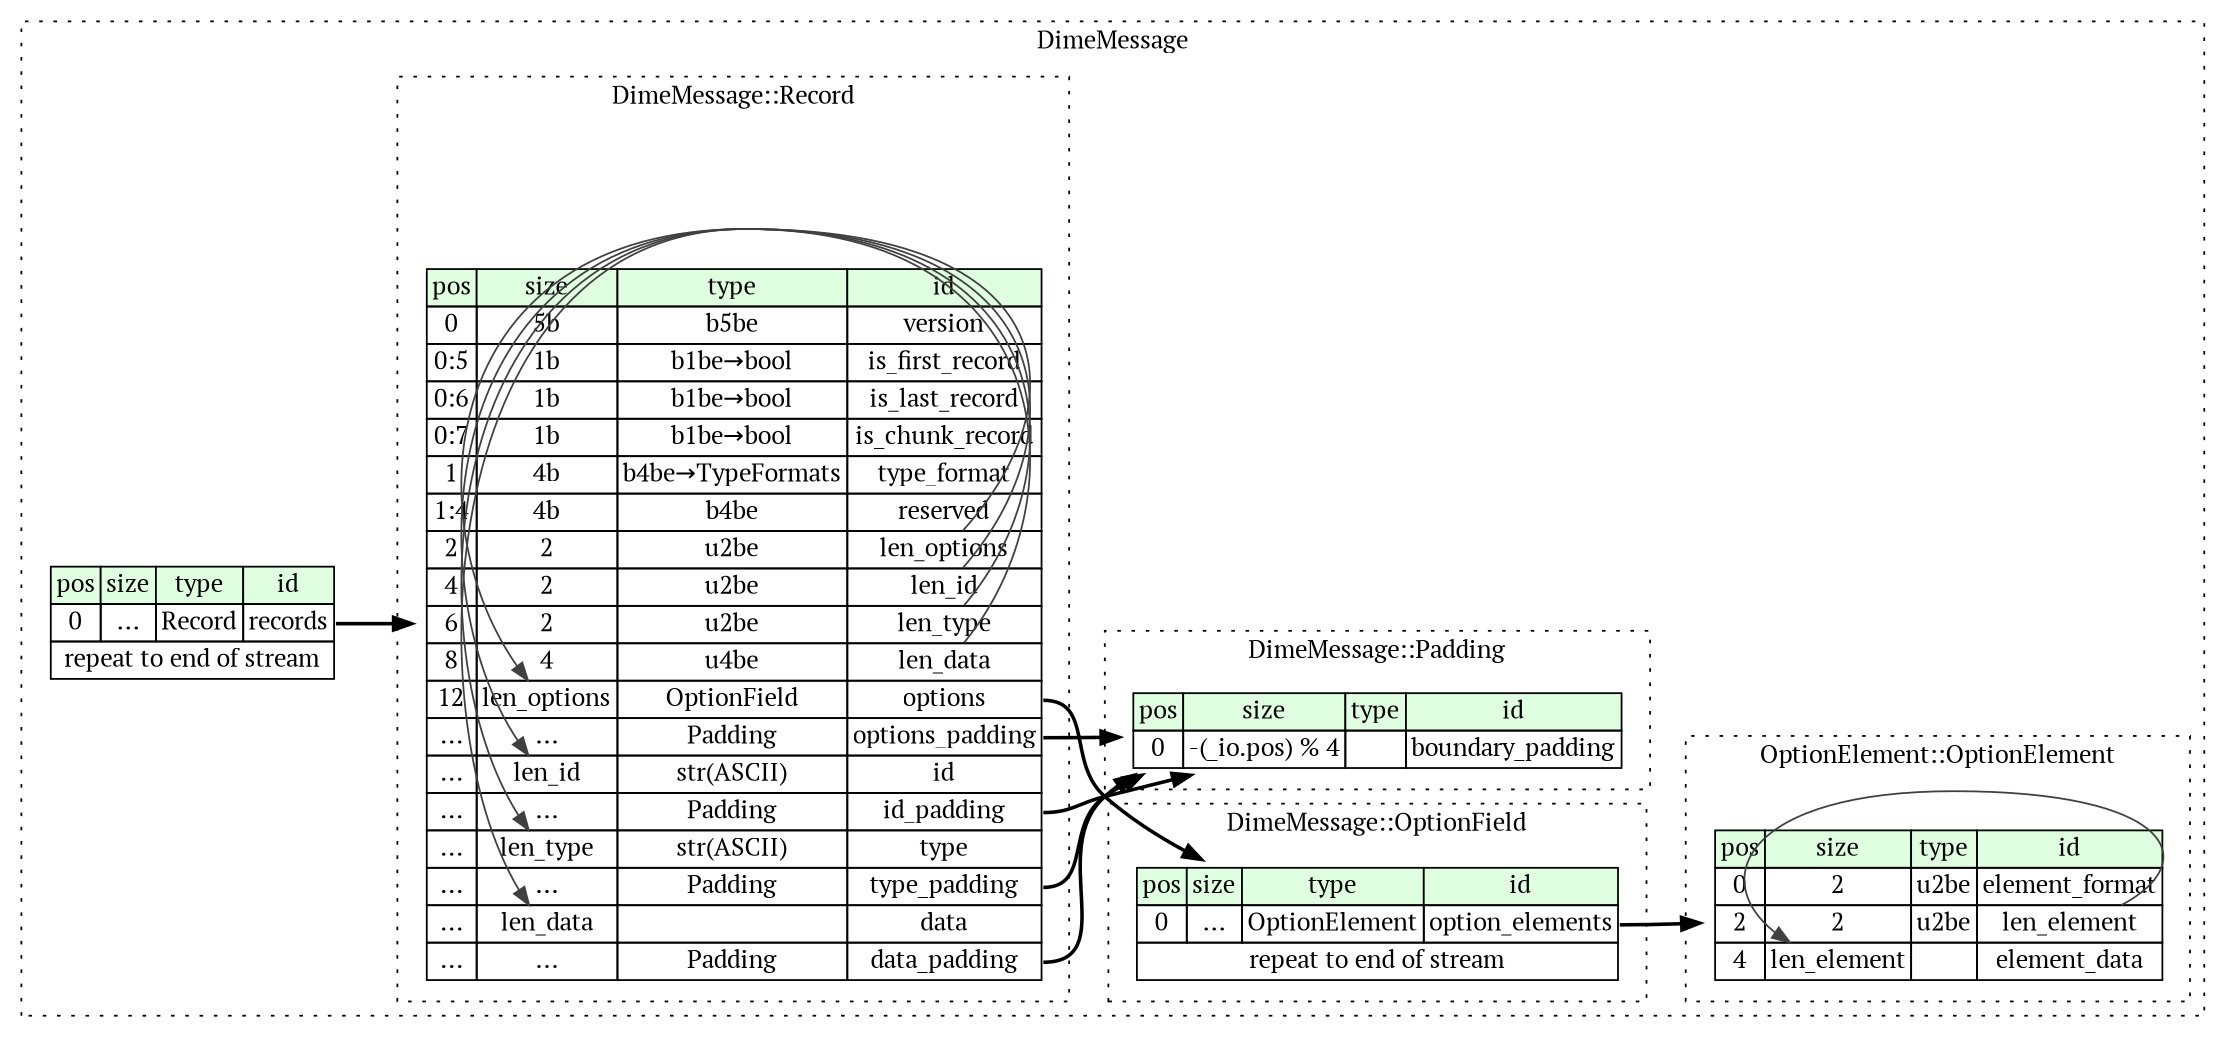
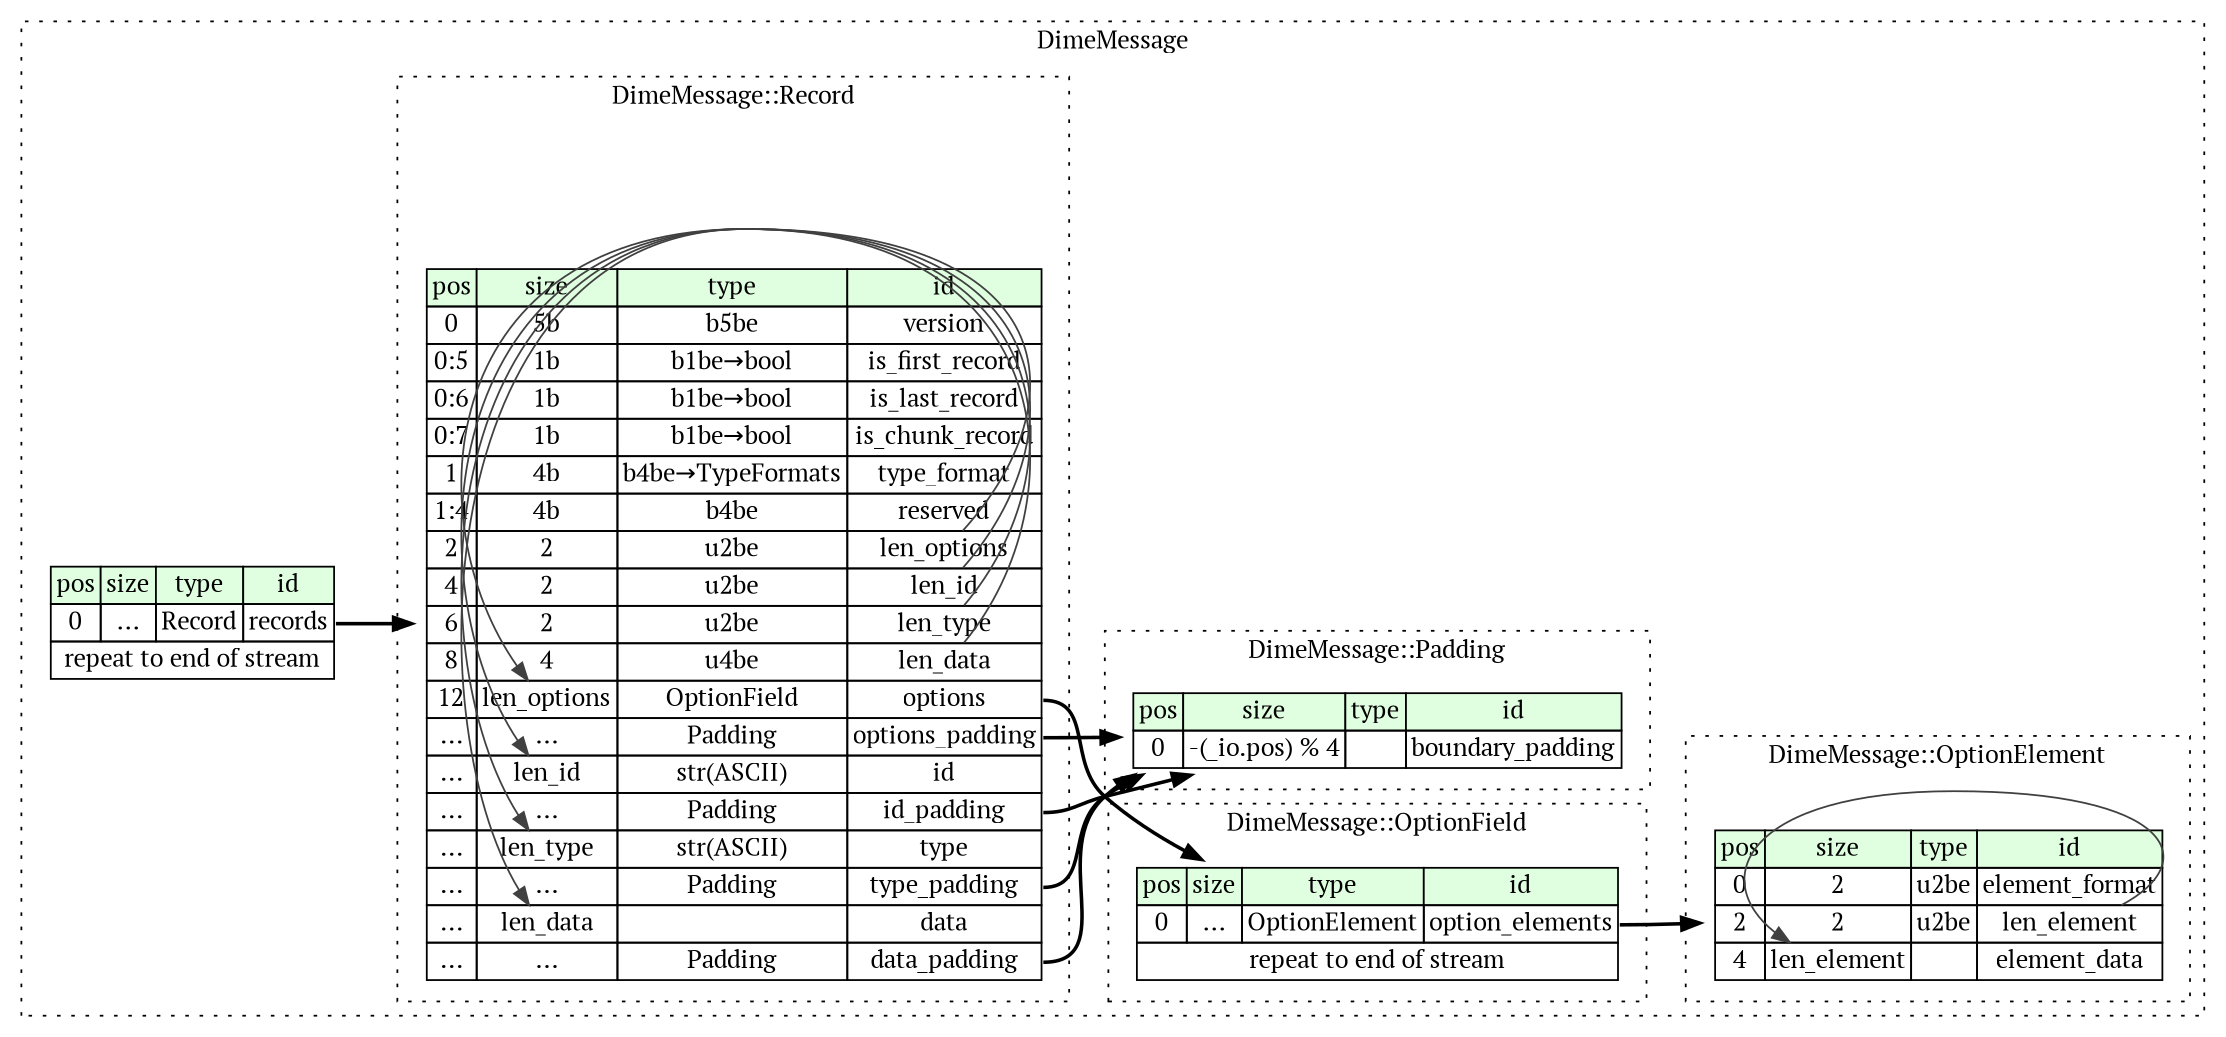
cluster "OptionElement::OptionElement": label "OptionElement::OptionElement" -> "DimeMessage::OptionElement"
